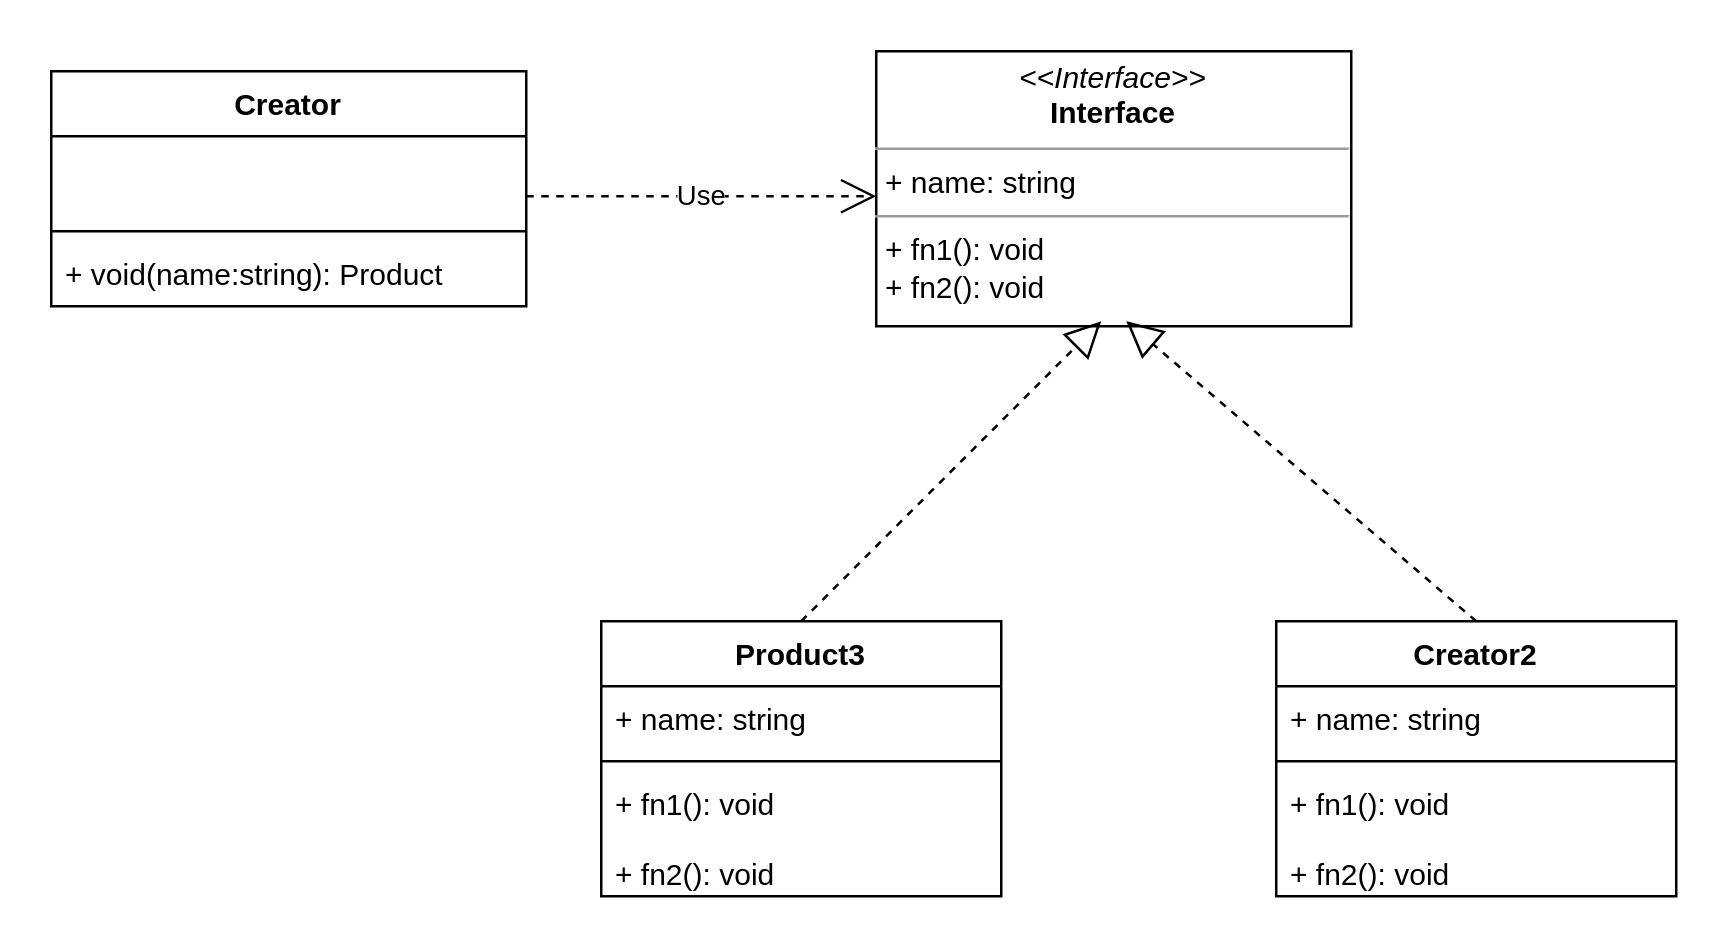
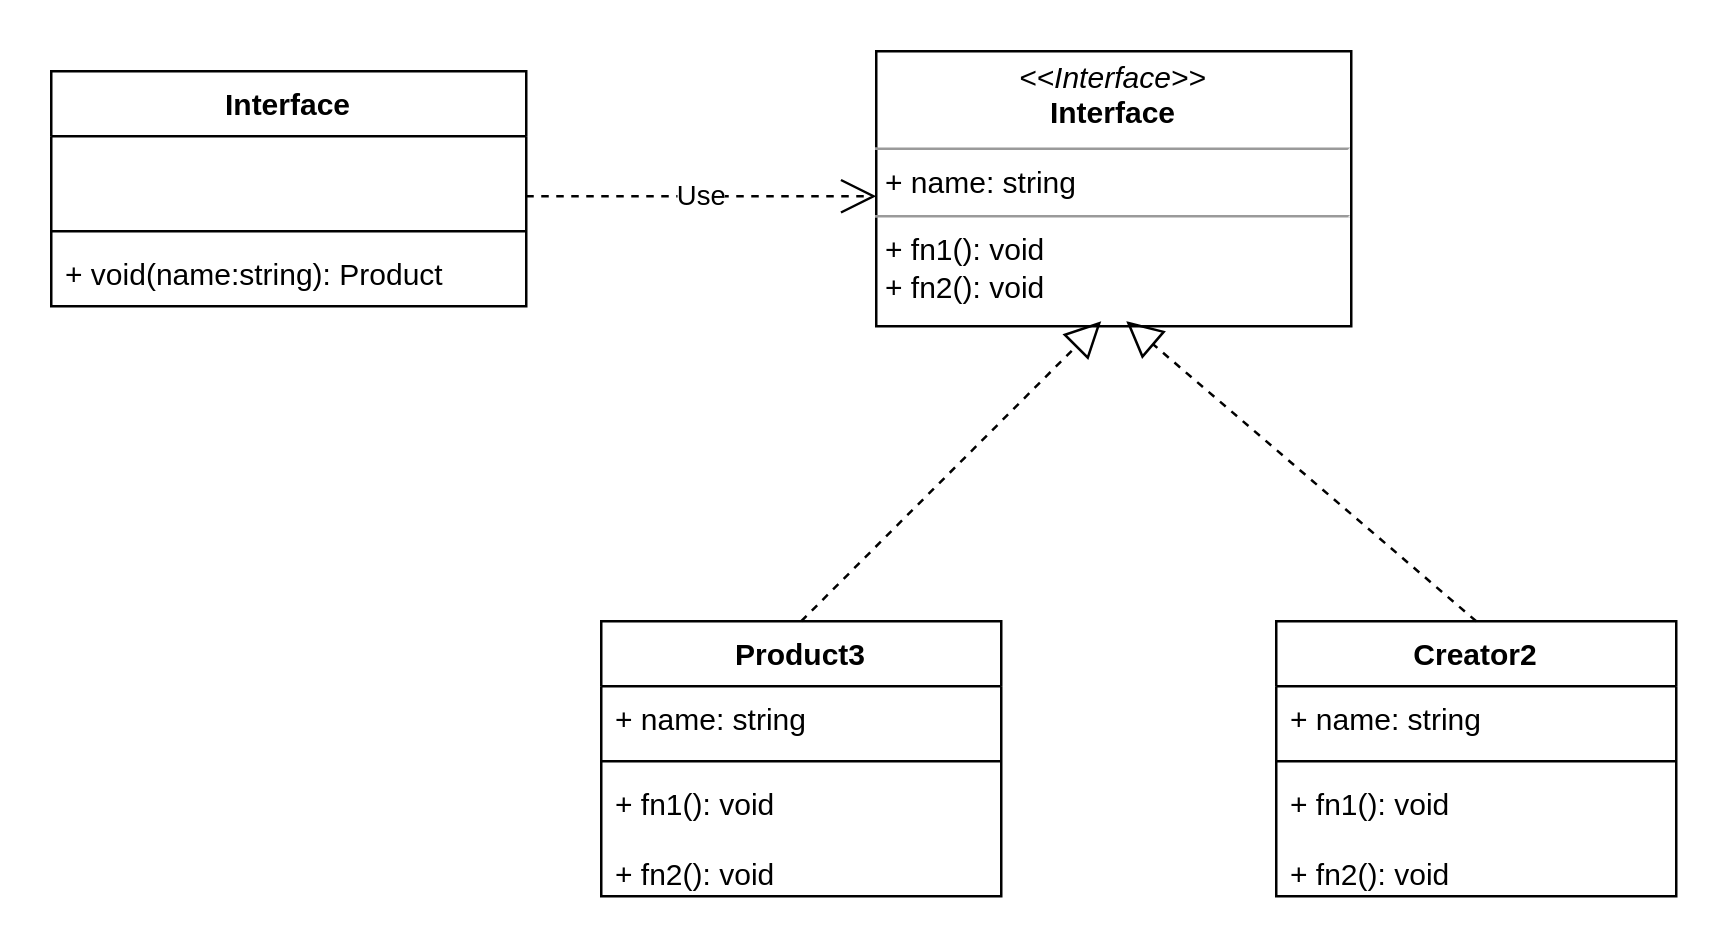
node "Creator": label "Creator" -> "Interface"
